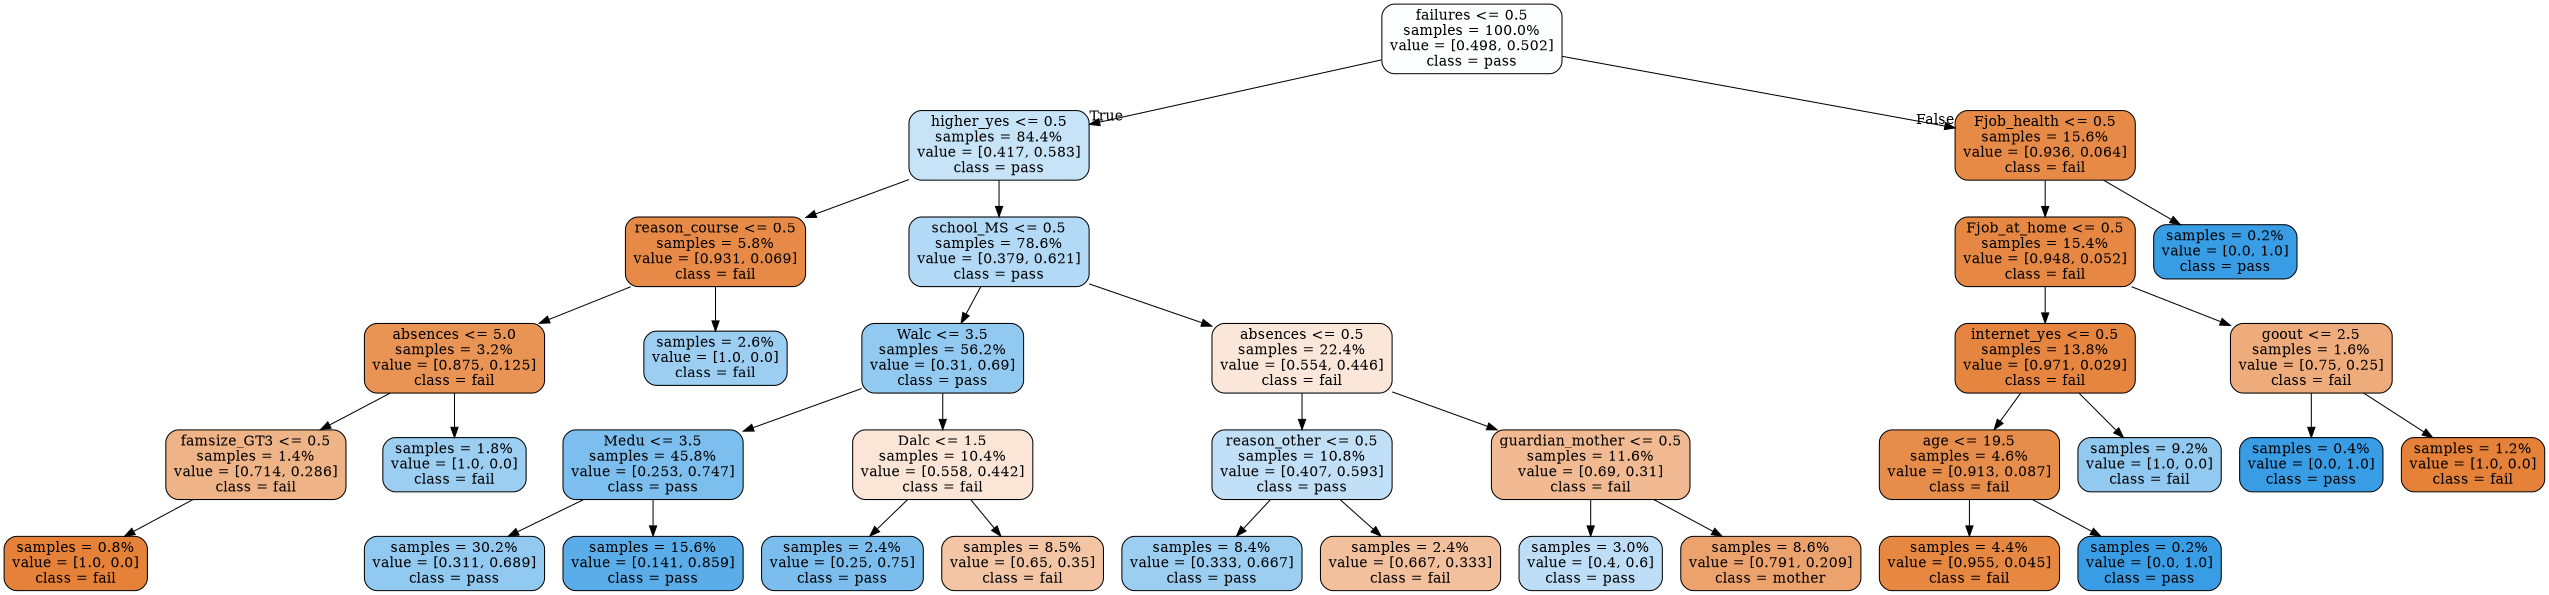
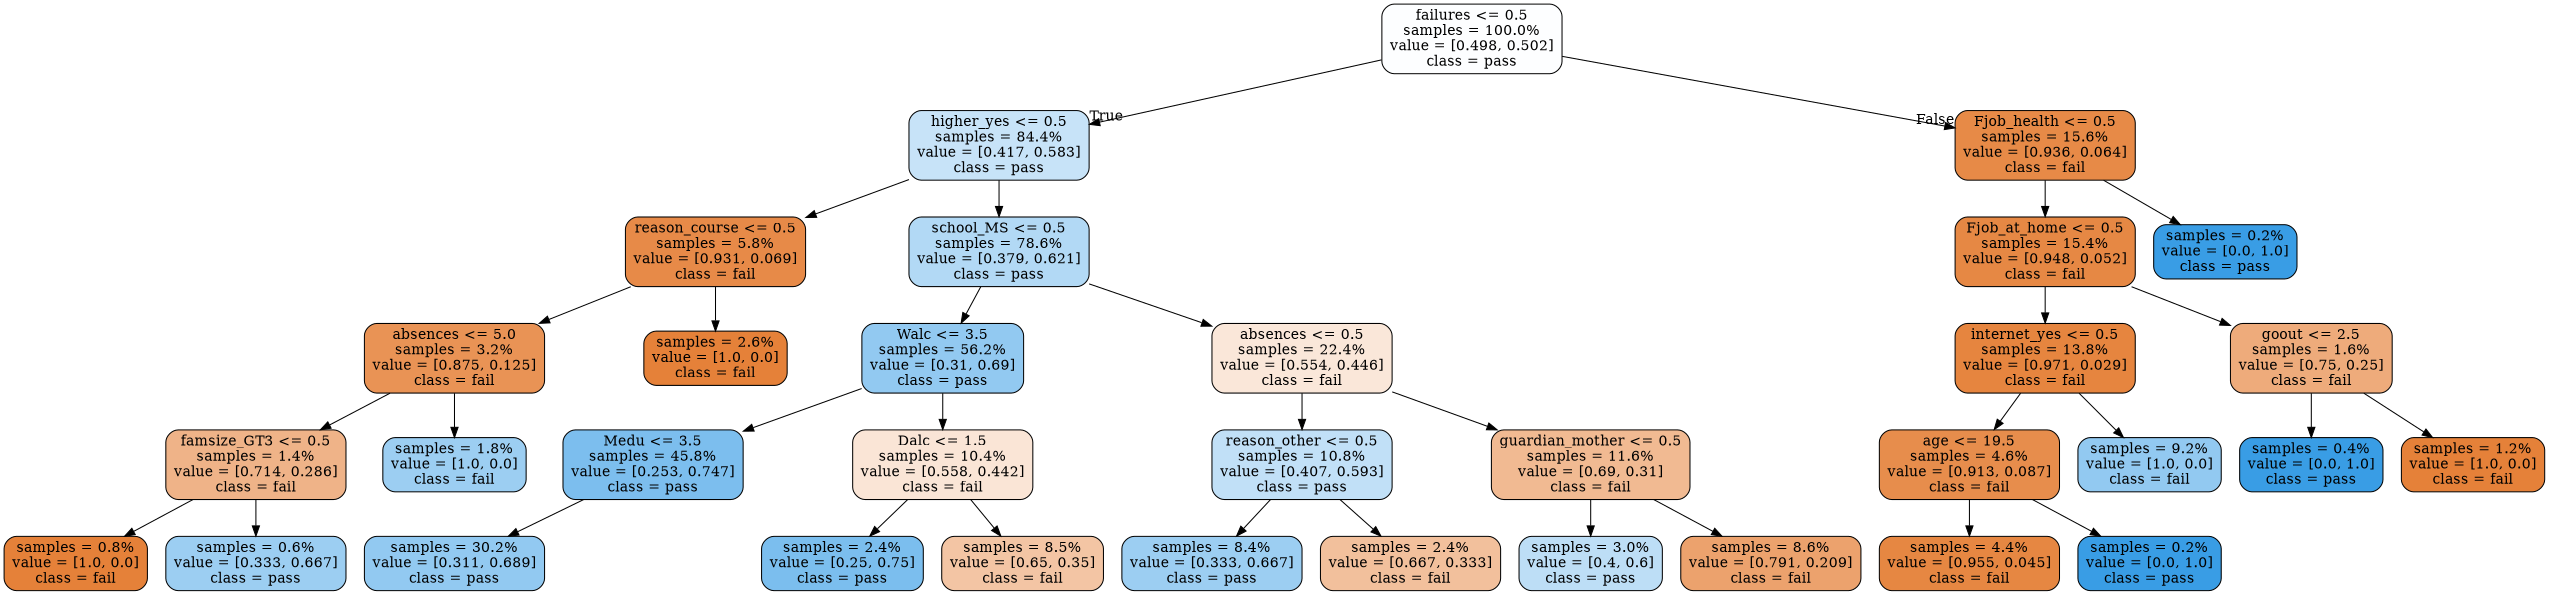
node "samples = 2.6% value = [1.0, 0.0] class = fail": fillcolor #9ccef2 -> #e58139
node "samples = 0.6% value = [0.333, 0.667] class = pass": added
node "samples = 15.6% value = [0.141, 0.859] class = pass": removed
node "samples = 8.6% value = [0.791, 0.209] class = mother": label "samples = 8.6% value = [0.791, 0.209] class = mother" -> "samples = 8.6% value = [0.791, 0.209] class = fail"
